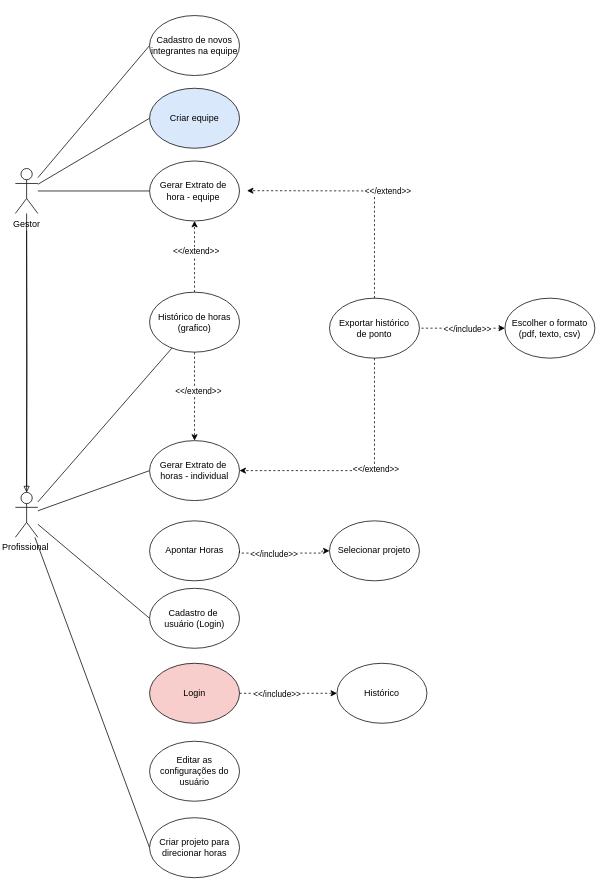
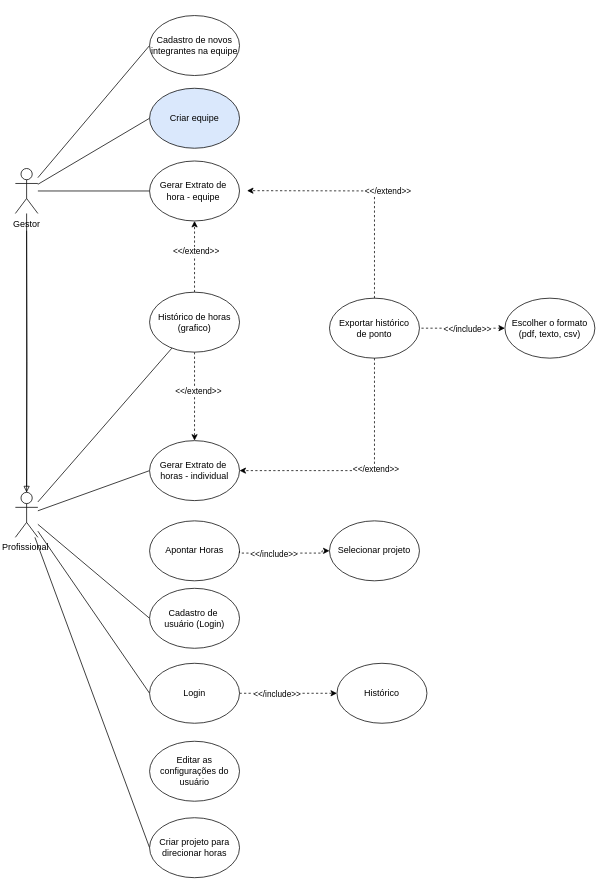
edge "Profissional" -- "Login": added
node "Login": fillcolor #f8cecc -> #ffffff
